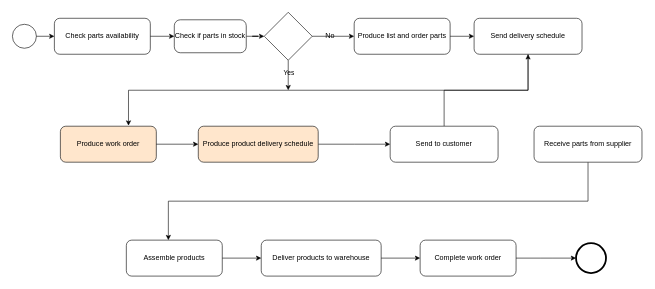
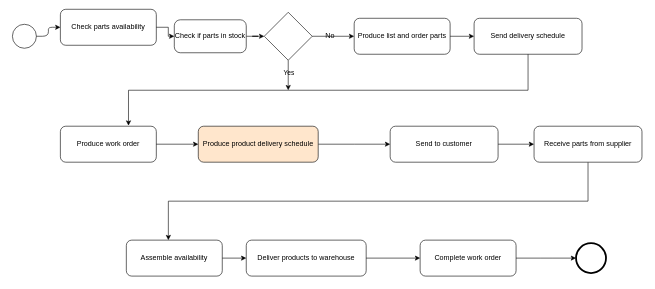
node "Check parts availability": moved (102, 36) -> (108, 27)
edge "Send to customer" -> "Send delivery schedule": now "Send to customer" -> "Receive parts from supplier"
node "Produce work order": fillcolor #ffe6cc -> #ffffff
node "Assemble products": label "Assemble products" -> "Assemble availability"
node "Deliver products to warehouse": moved (321, 258) -> (306, 258)
